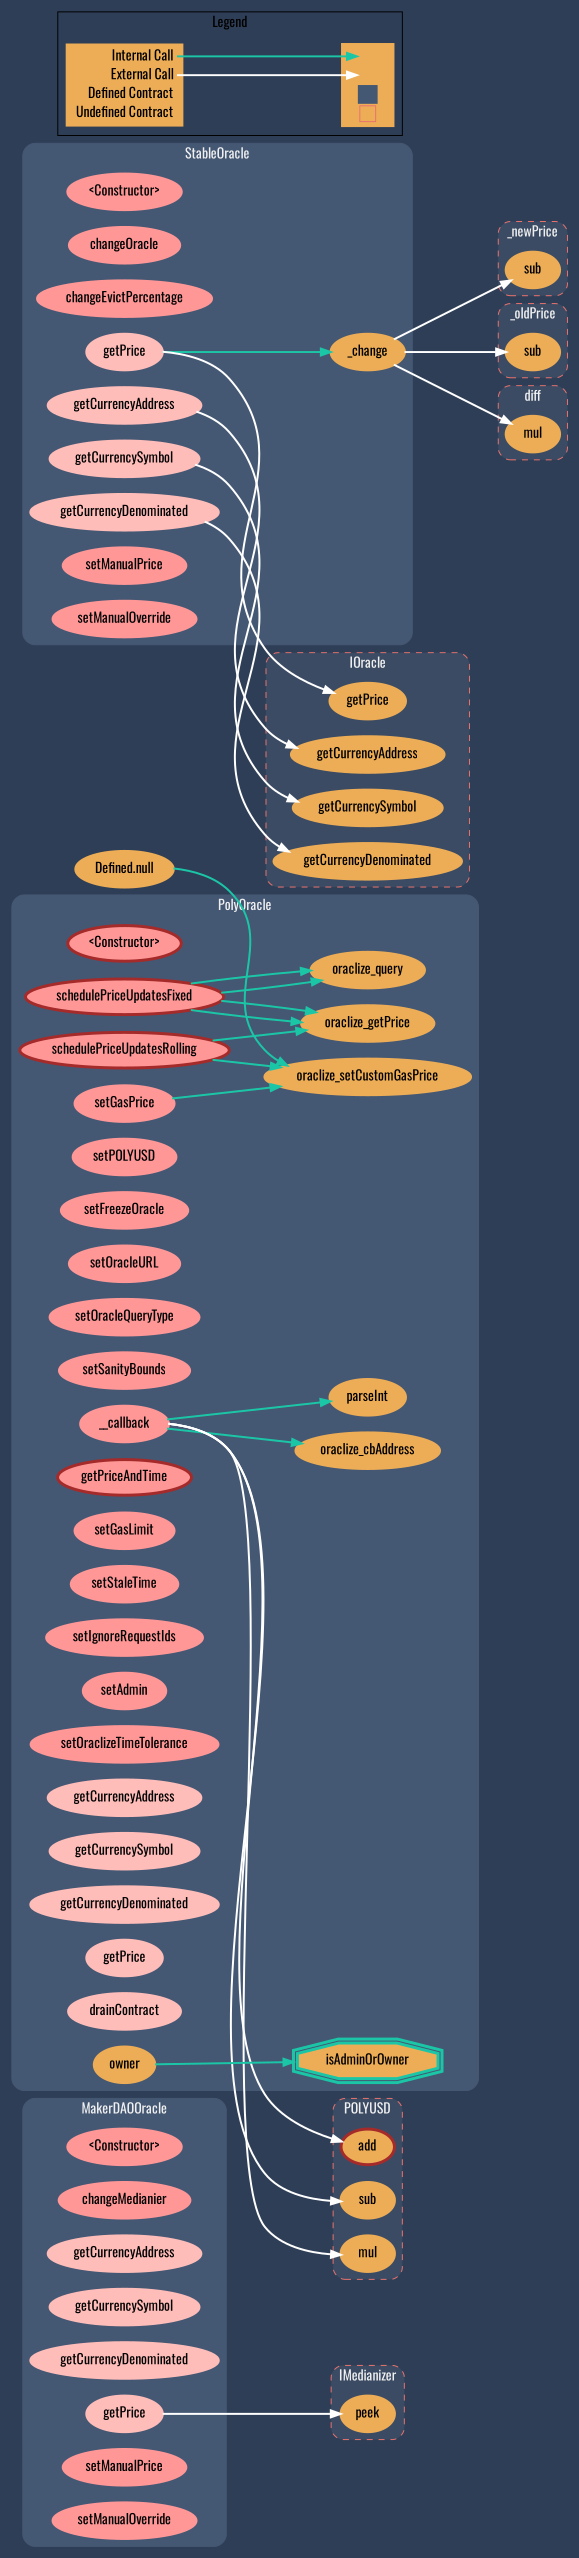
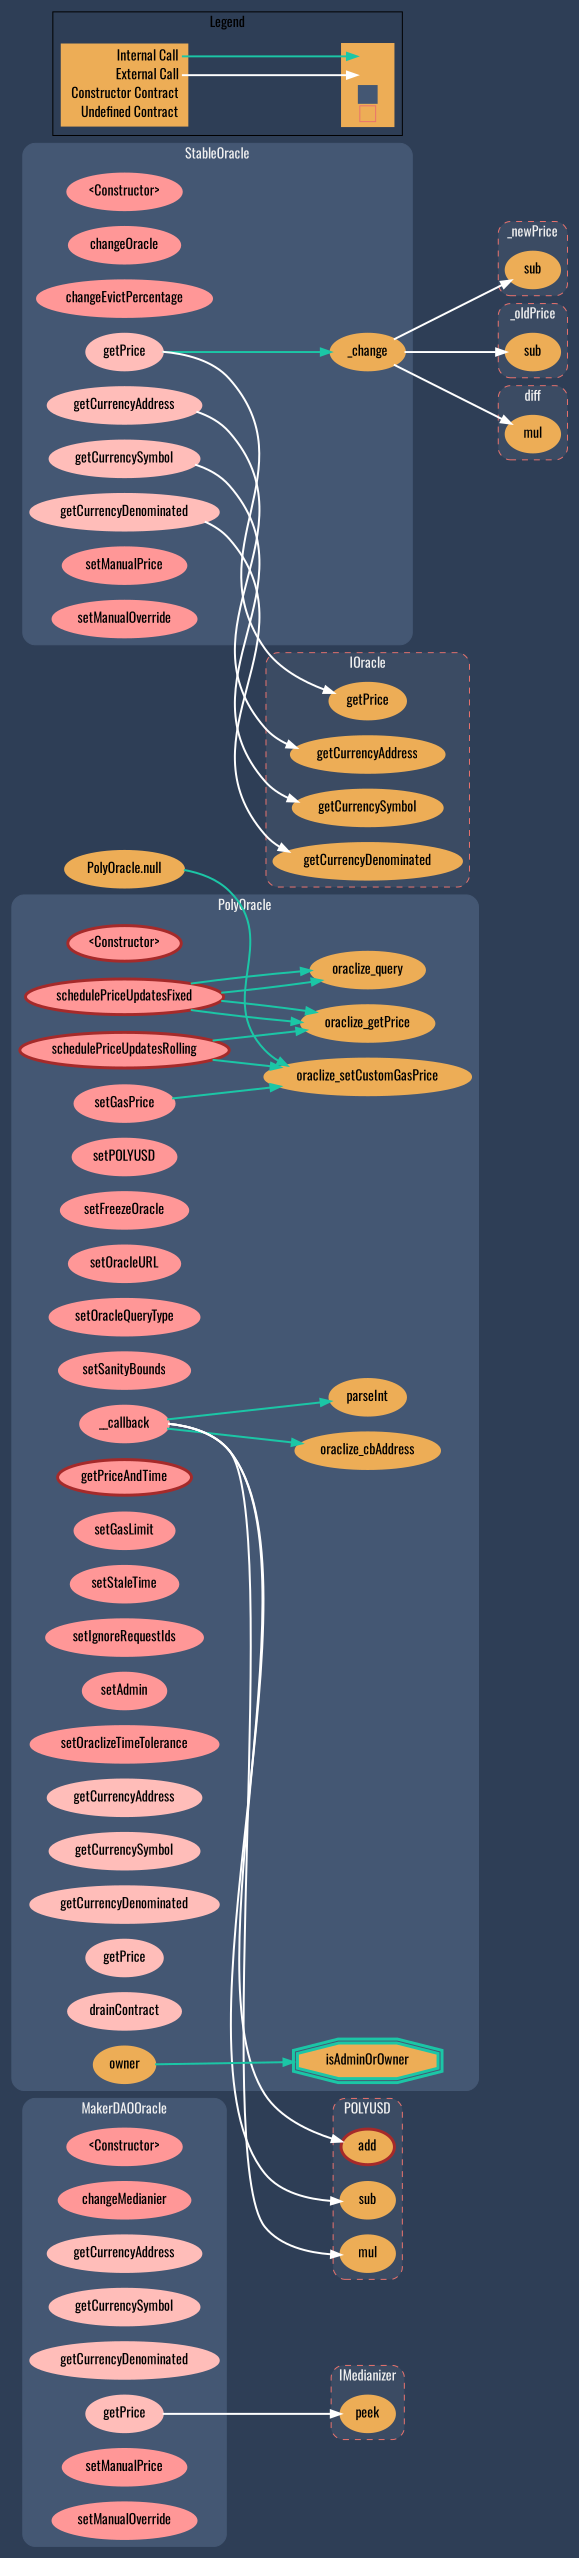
node "Internal Call": text "Defined Contract" -> "Constructor Contract"
node "Defined.null": label "Defined.null" -> "PolyOracle.null"
